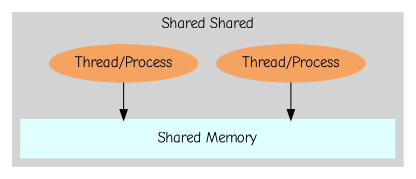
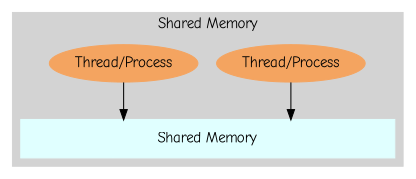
cluster "Shared Shared": label "Shared Shared" -> "Shared Memory"
